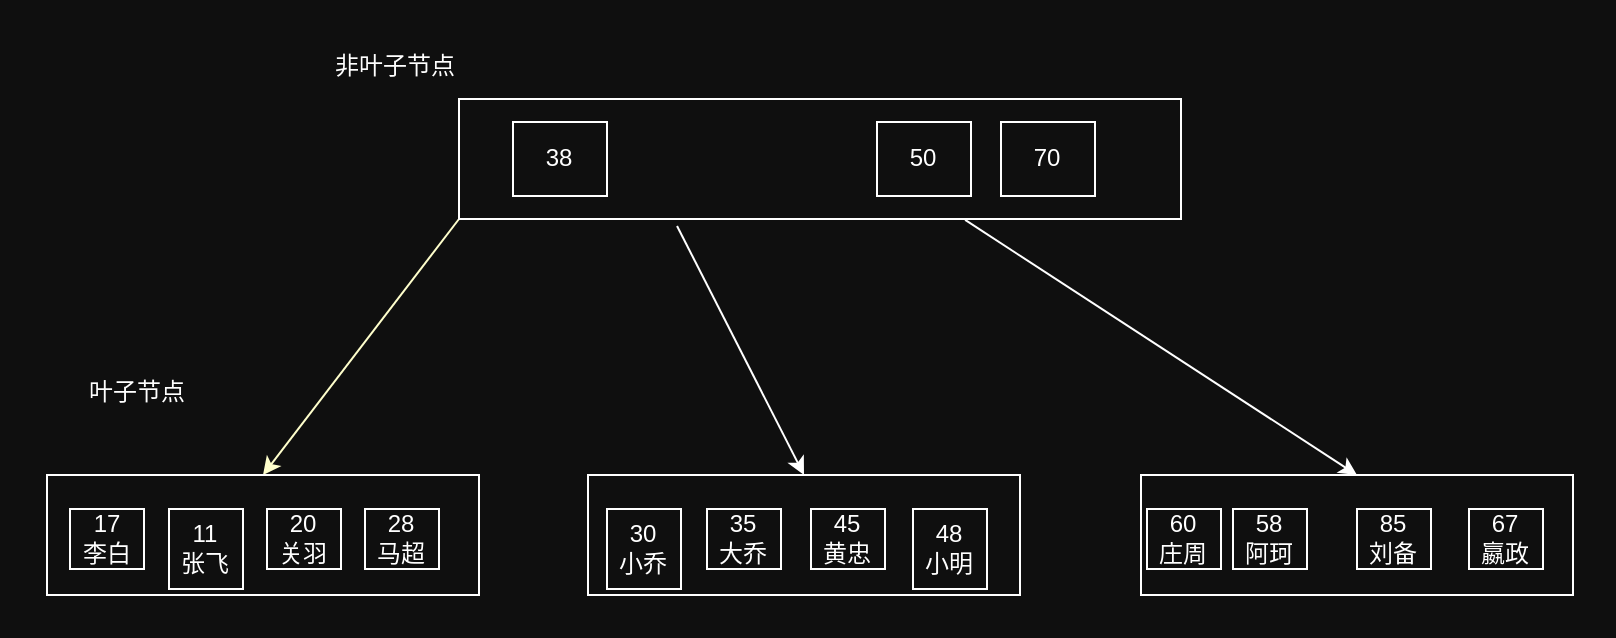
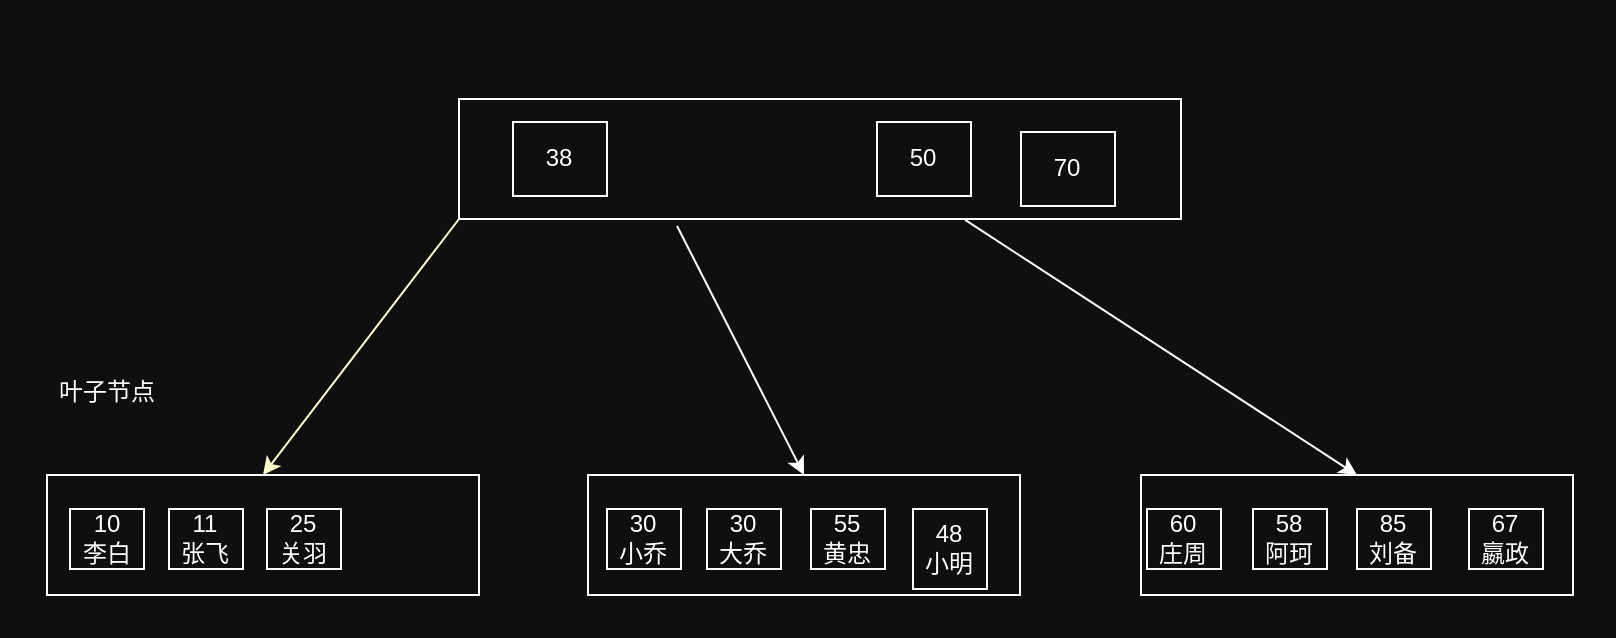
node "非叶子节点": removed
node "70": moved (1048, 159) -> (1068, 169)
node "叶子节点": moved (137, 393) -> (107, 393)
node "17 李白": label "17 李白" -> "10 李白"
node "20 关羽": label "20 关羽" -> "25 关羽"
node "28 马超": removed
node "35 大乔": label "35 大乔" -> "30 大乔"
node "45 黄忠": label "45 黄忠" -> "55 黄忠"
node "58 阿珂": moved (1270, 539) -> (1290, 539)
node "11 张飞": size 74x80 -> 74x60
node "30 小乔": size 74x80 -> 74x60
